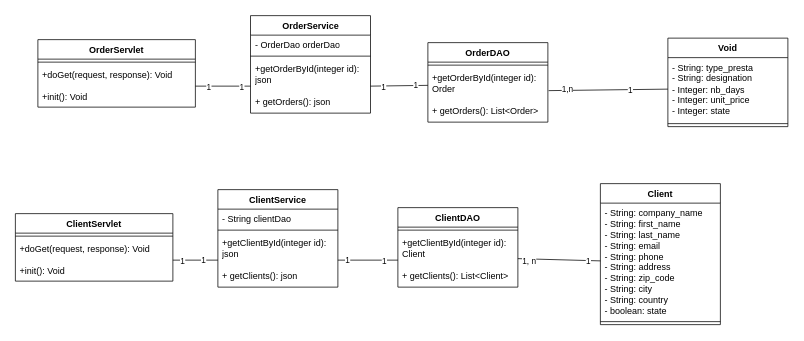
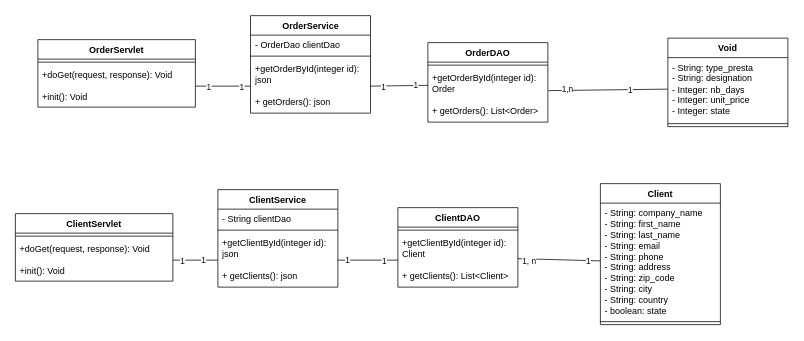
node "- OrderDao orderDao": label "- OrderDao orderDao" -> "- OrderDao clientDao"
